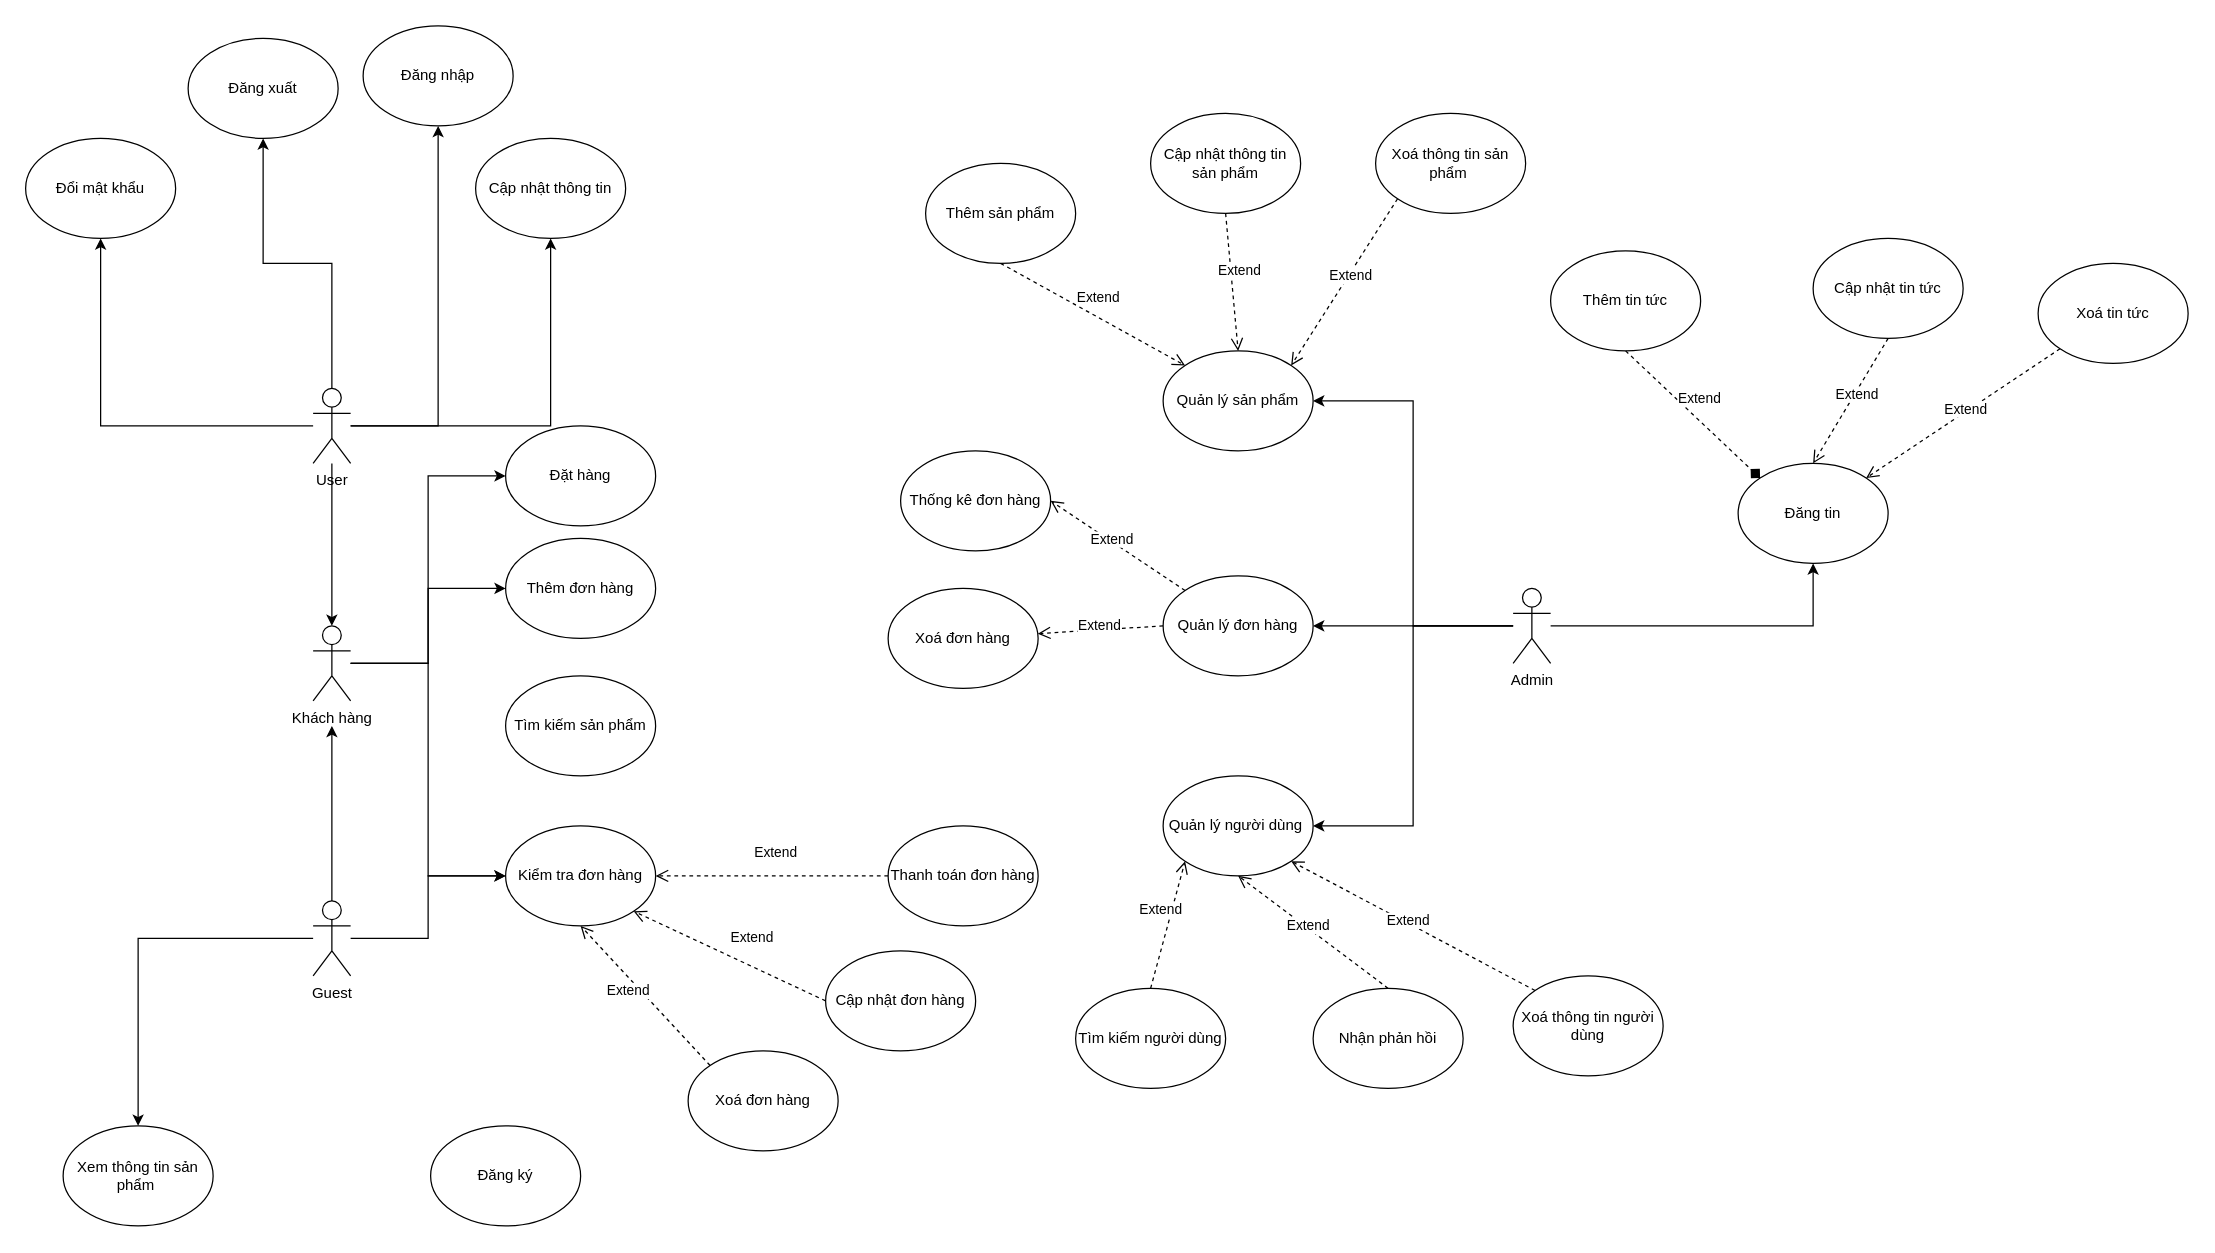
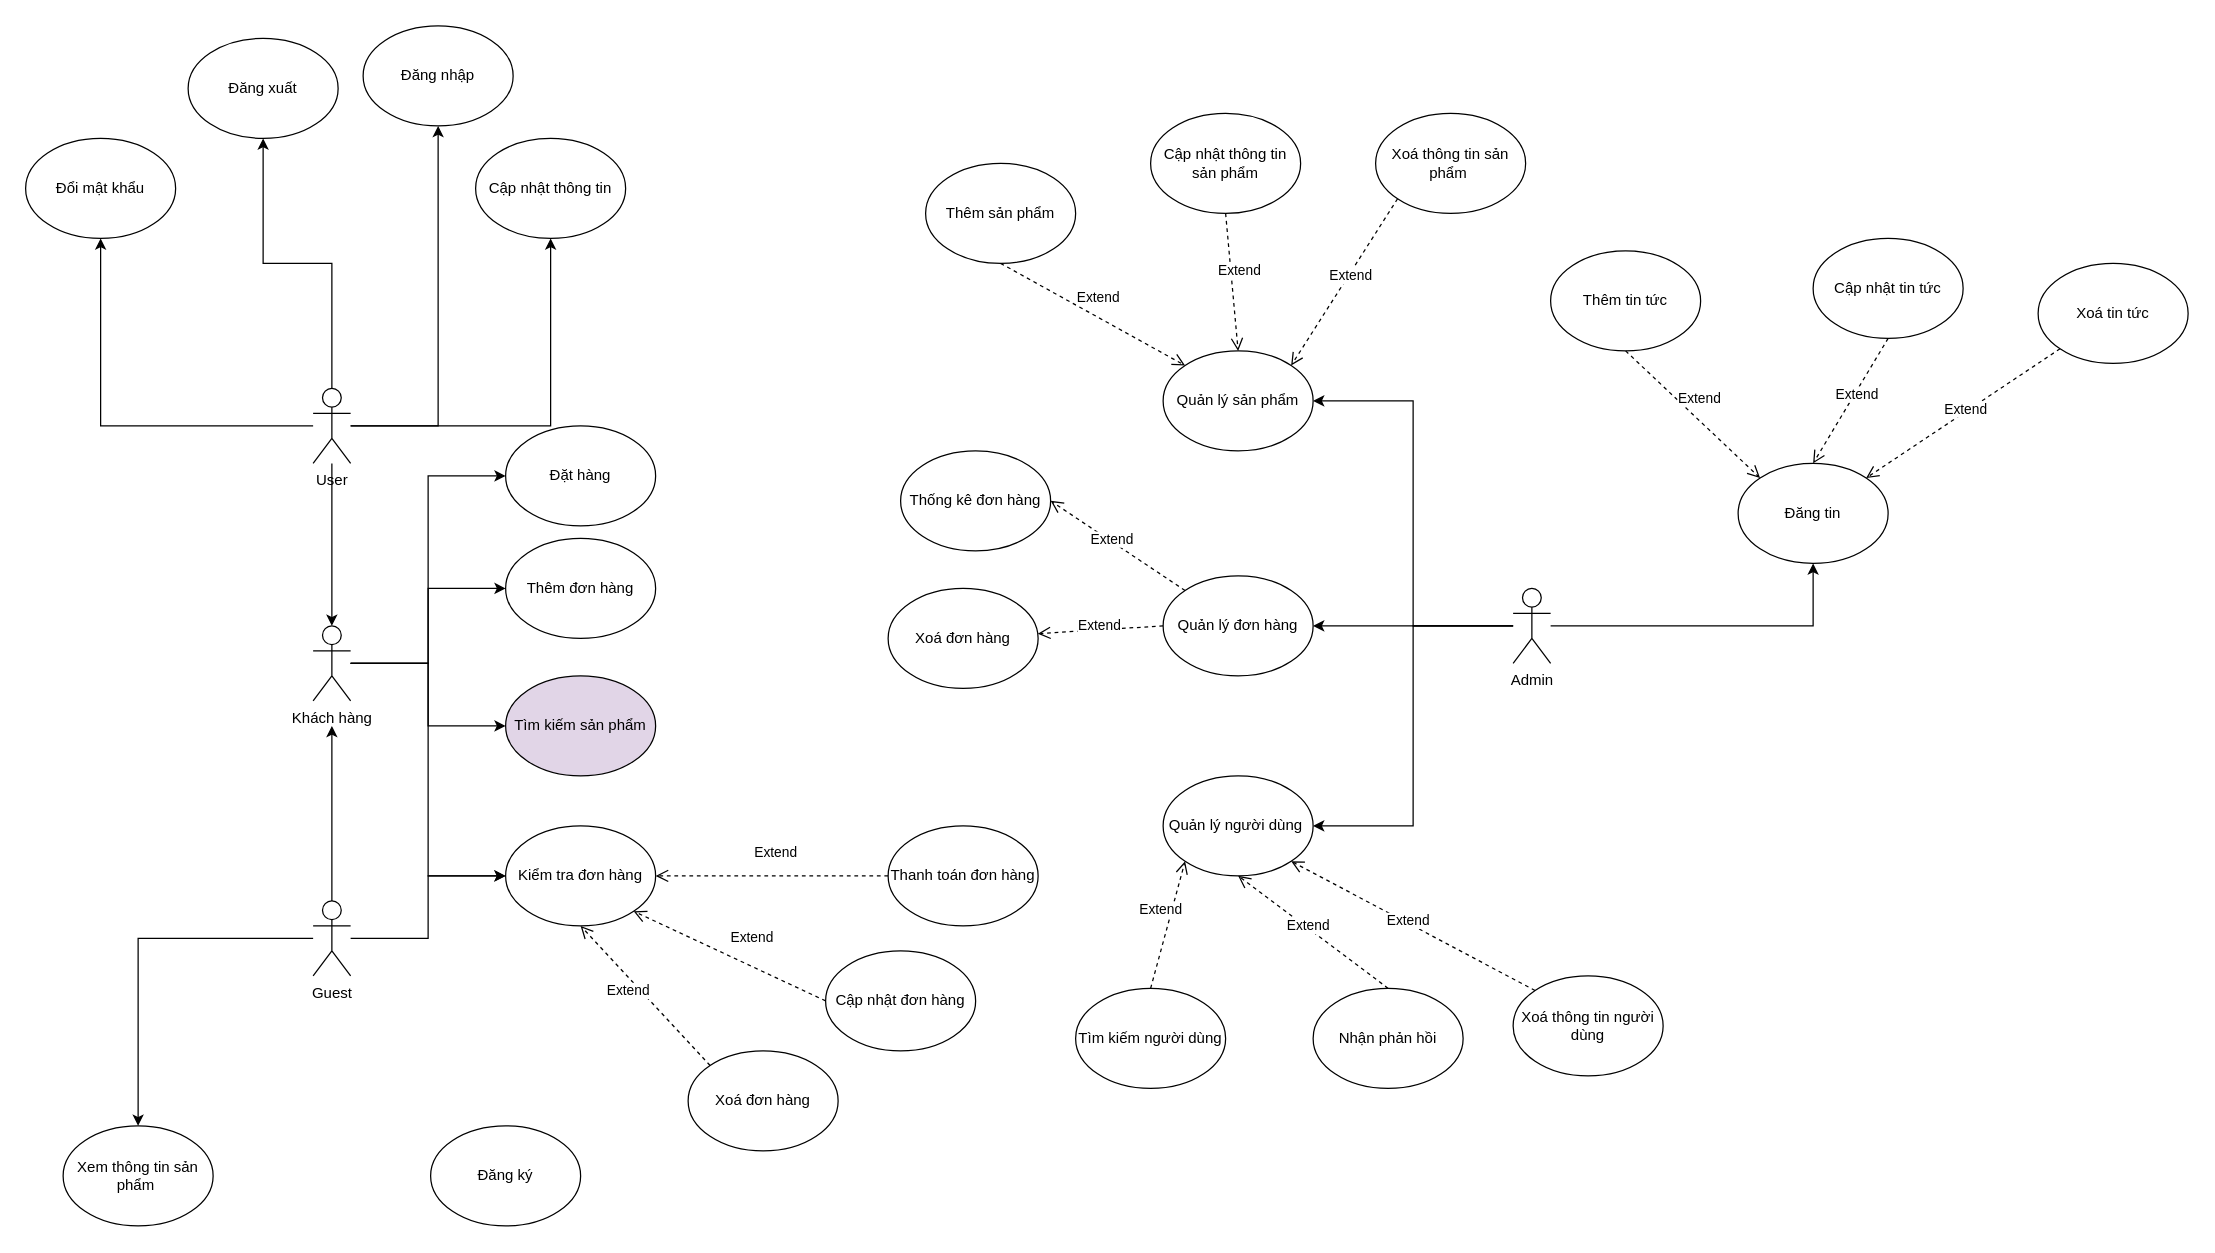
edge "Thêm tin tức" -> "Đăng tin": arrowhead diamond -> open
edge "Khách hàng" -> "Tìm kiếm sản phẩm": added
node "Tìm kiếm sản phẩm": fillcolor #ffffff -> #e1d5e7
